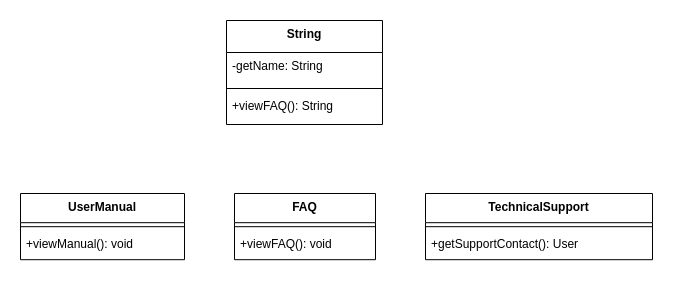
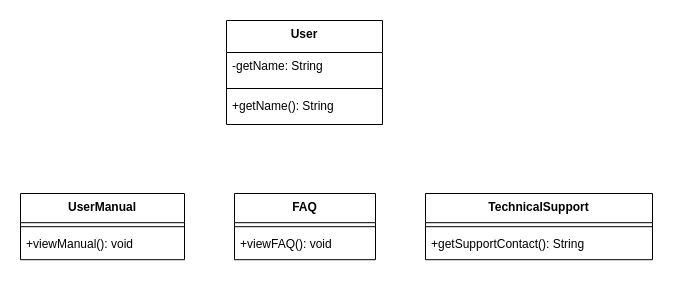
node "String": label "String" -> "User"
node "+viewFAQ(): String": label "+viewFAQ(): String" -> "+getName(): String"
node "+getSupportContact(): User": label "+getSupportContact(): User" -> "+getSupportContact(): String"
